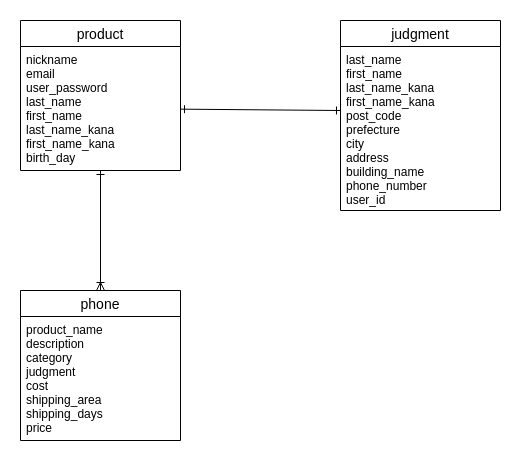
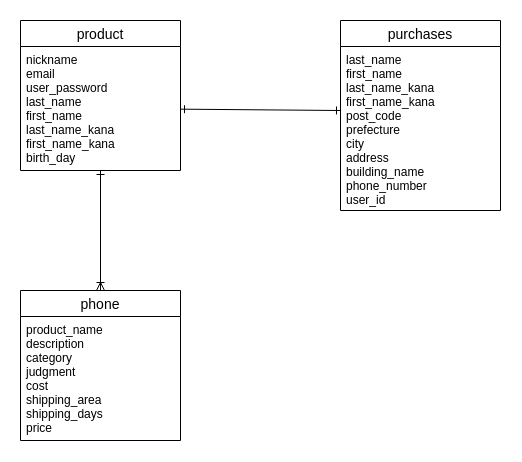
node "judgment": label "judgment" -> "purchases"
